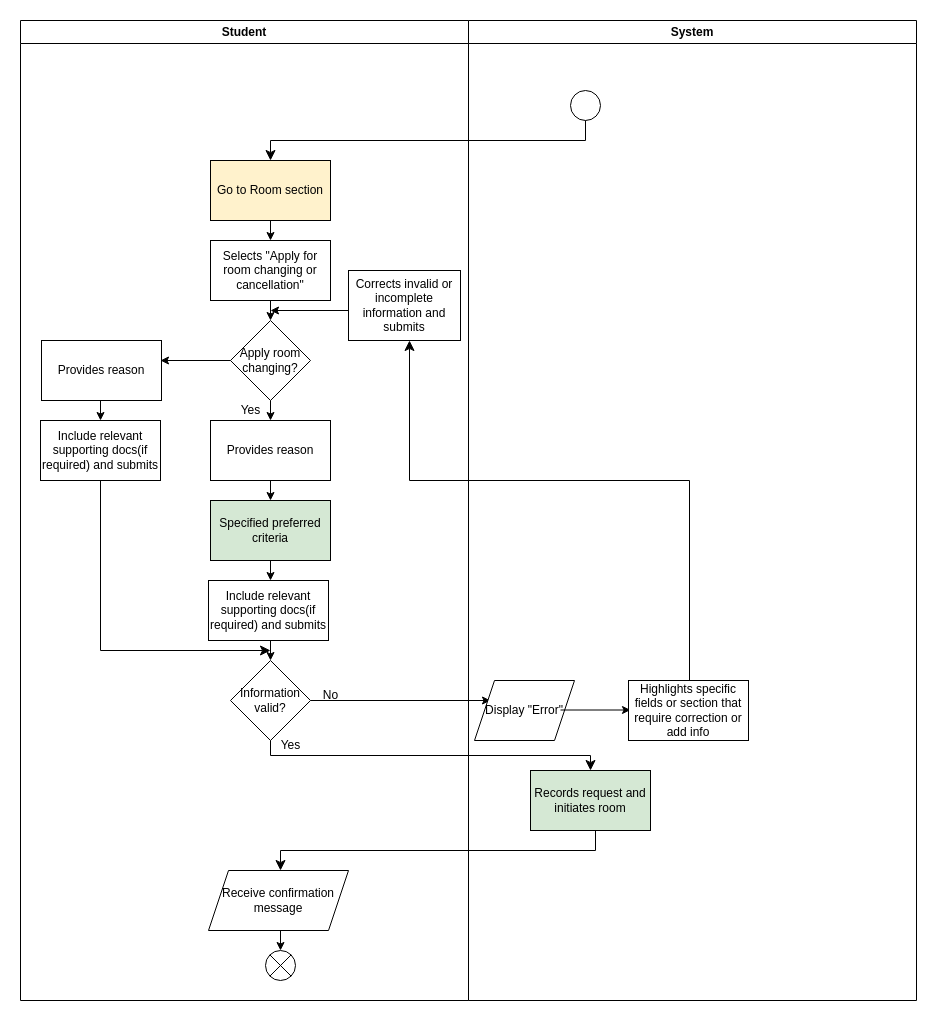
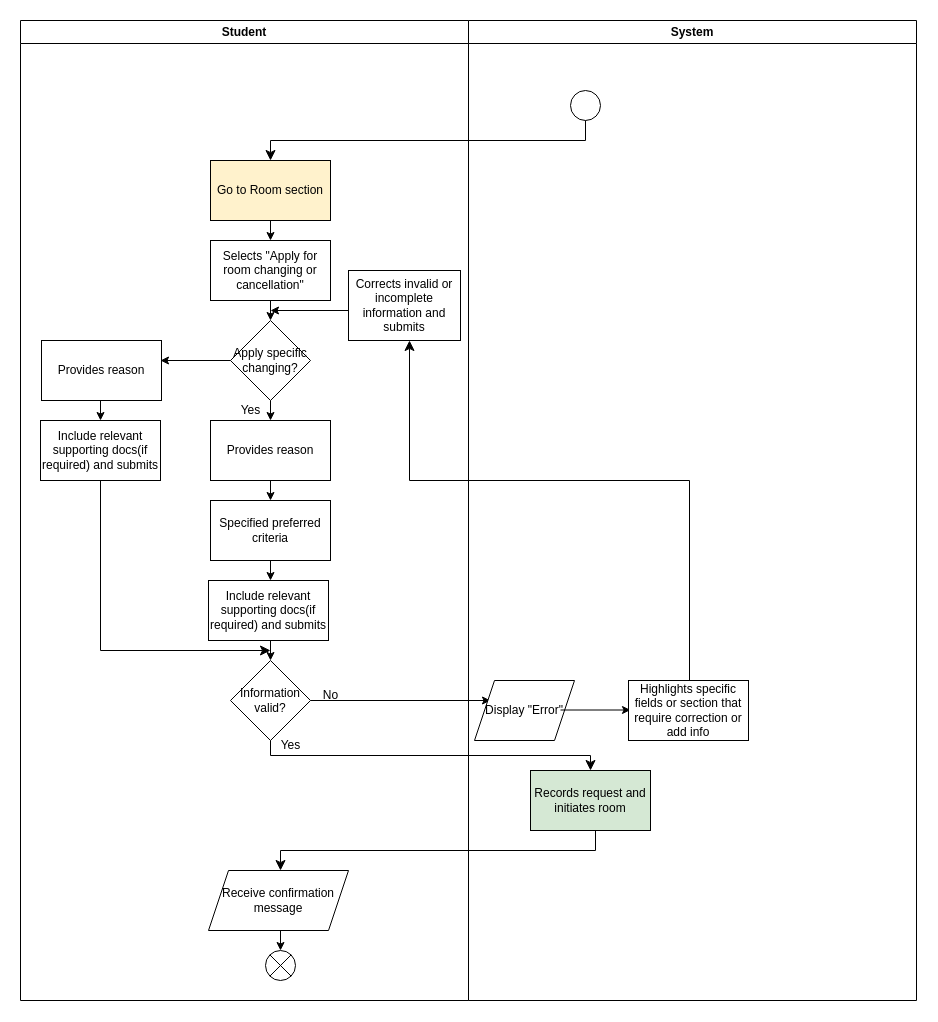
node "Apply room changing?": label "Apply room changing?" -> "Apply specific changing?"
node "Specified preferred criteria": fillcolor #d5e8d4 -> #ffffff
